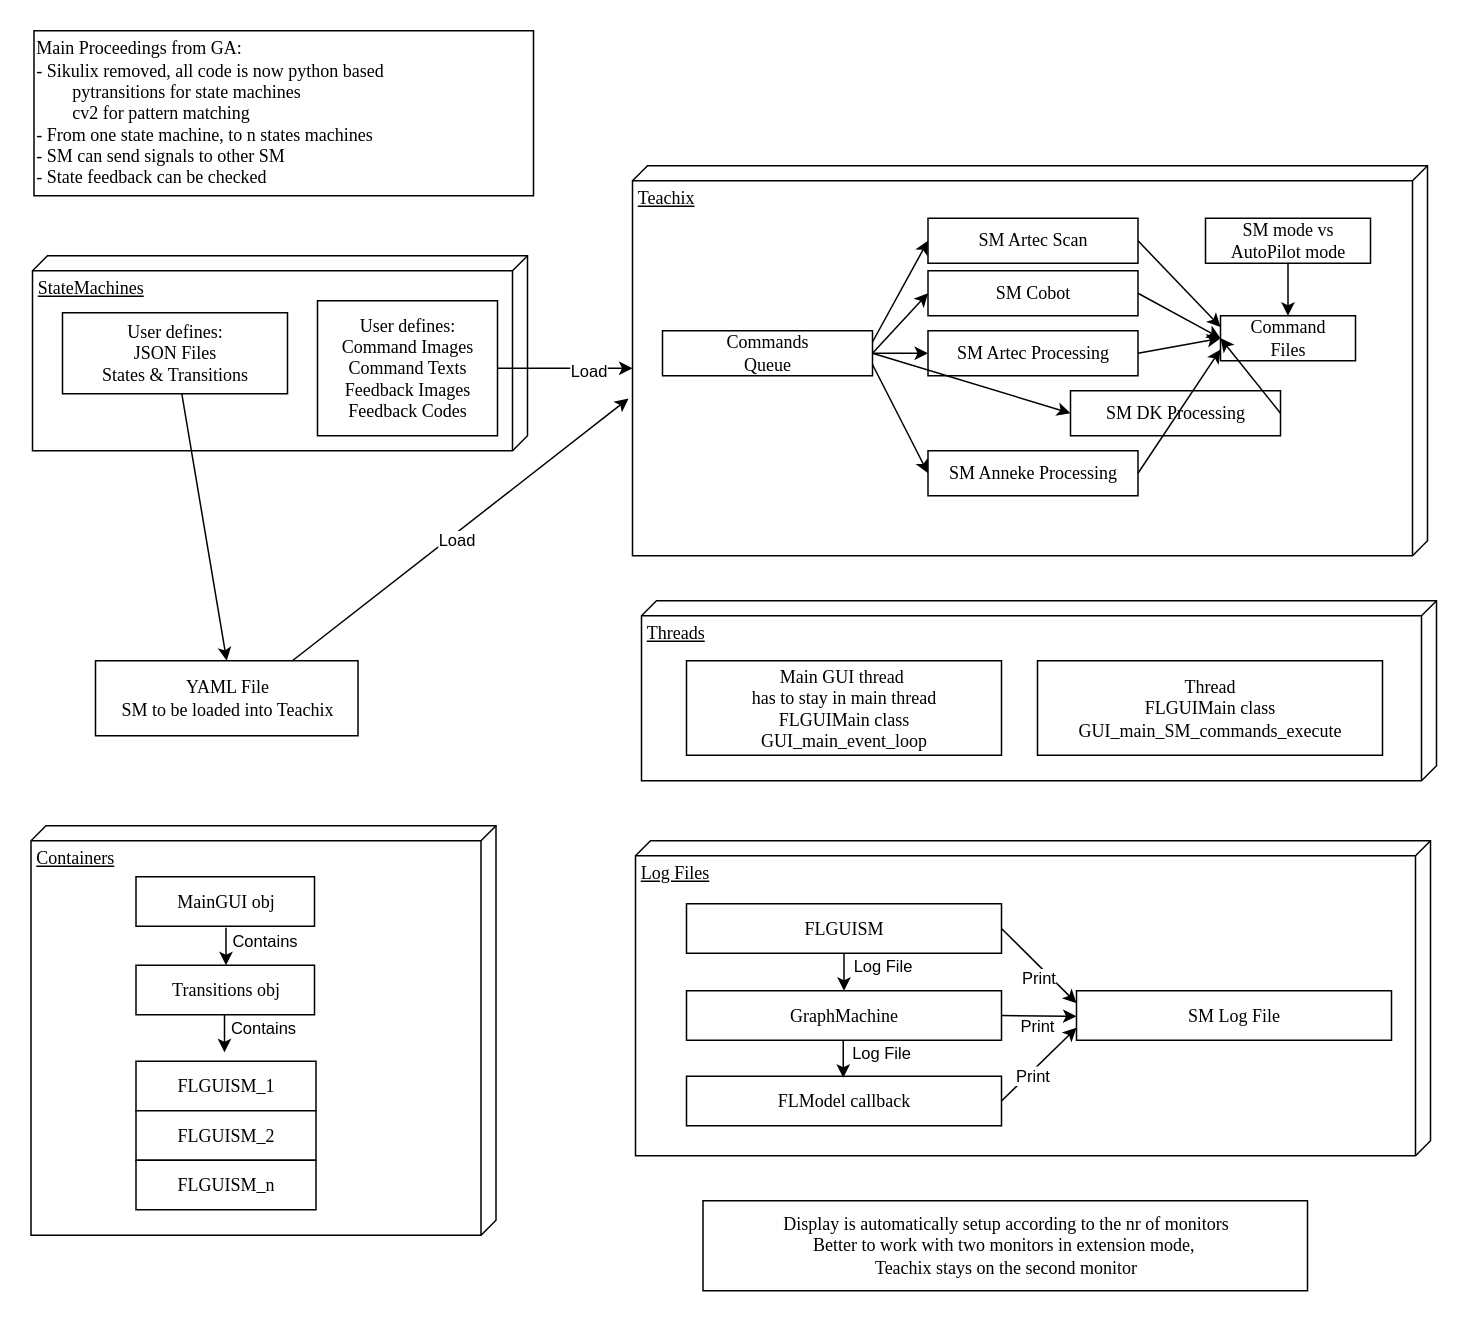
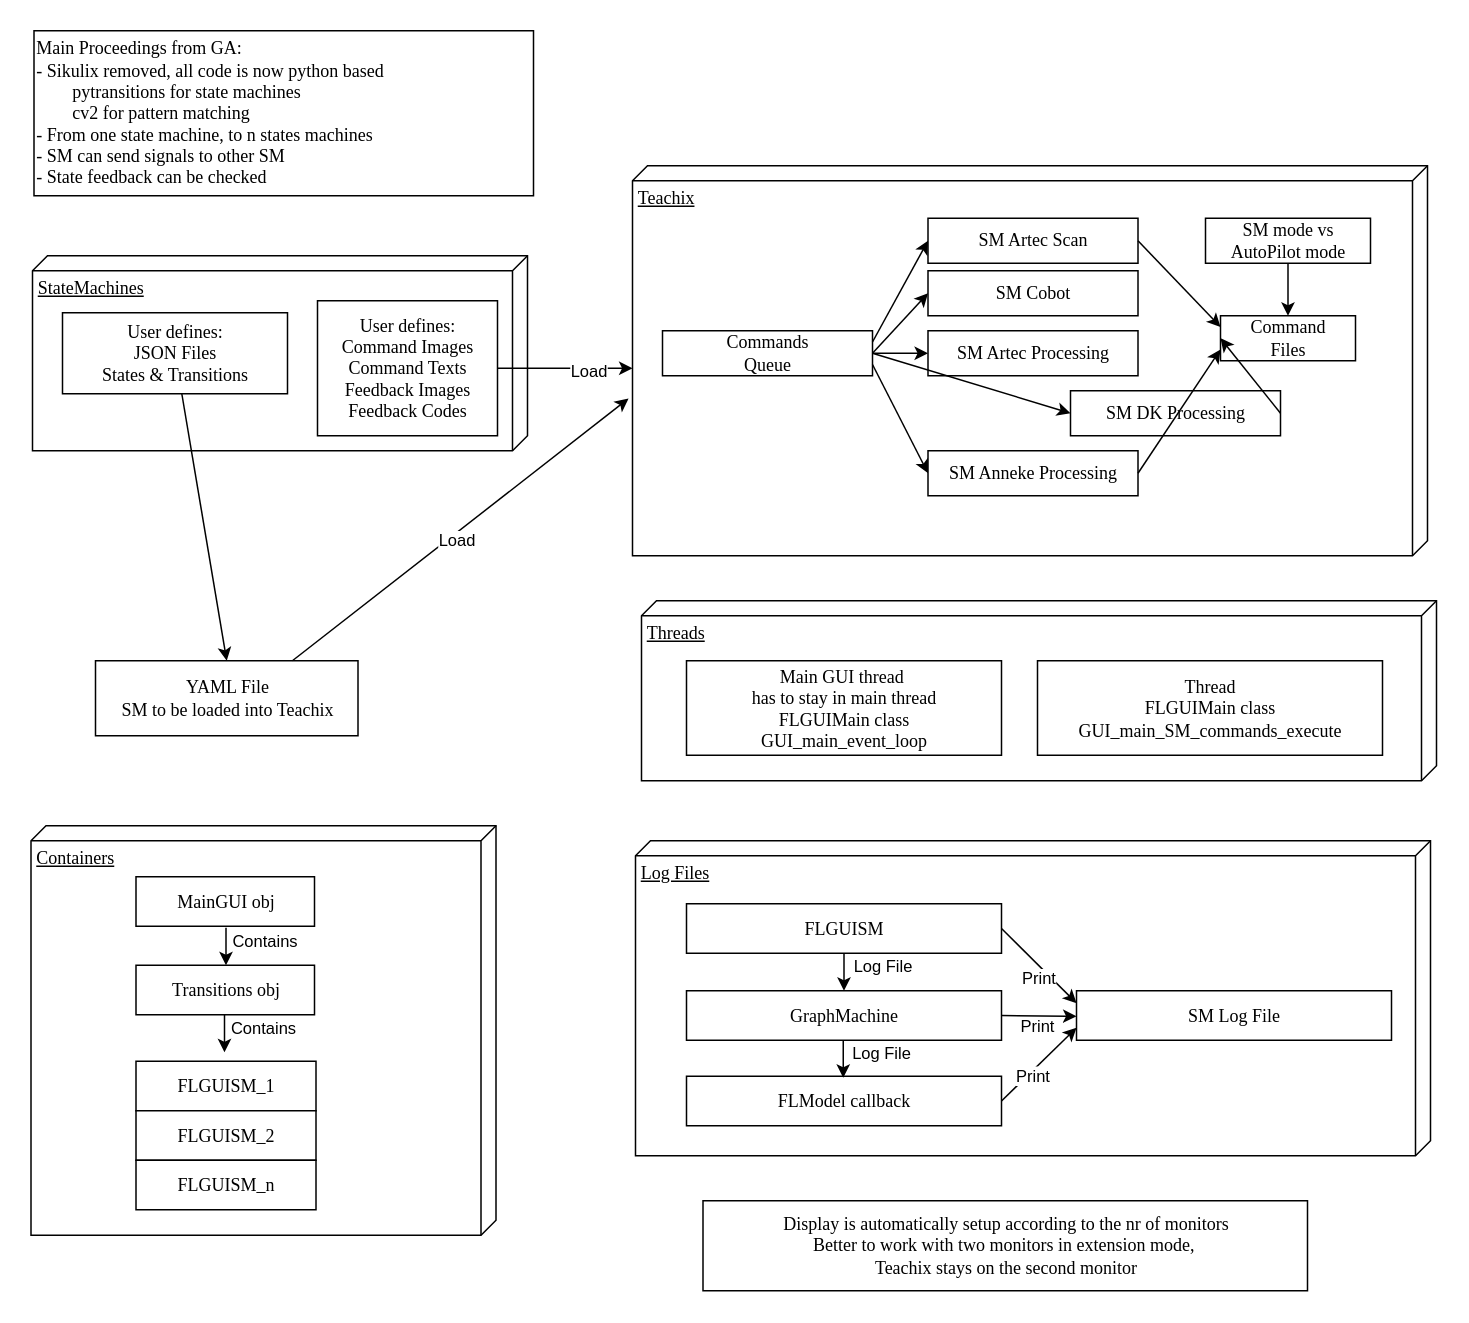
edge "SM Cobot" -> "Command Files": removed
edge "SM Artec Processing" -> "Command Files": removed
